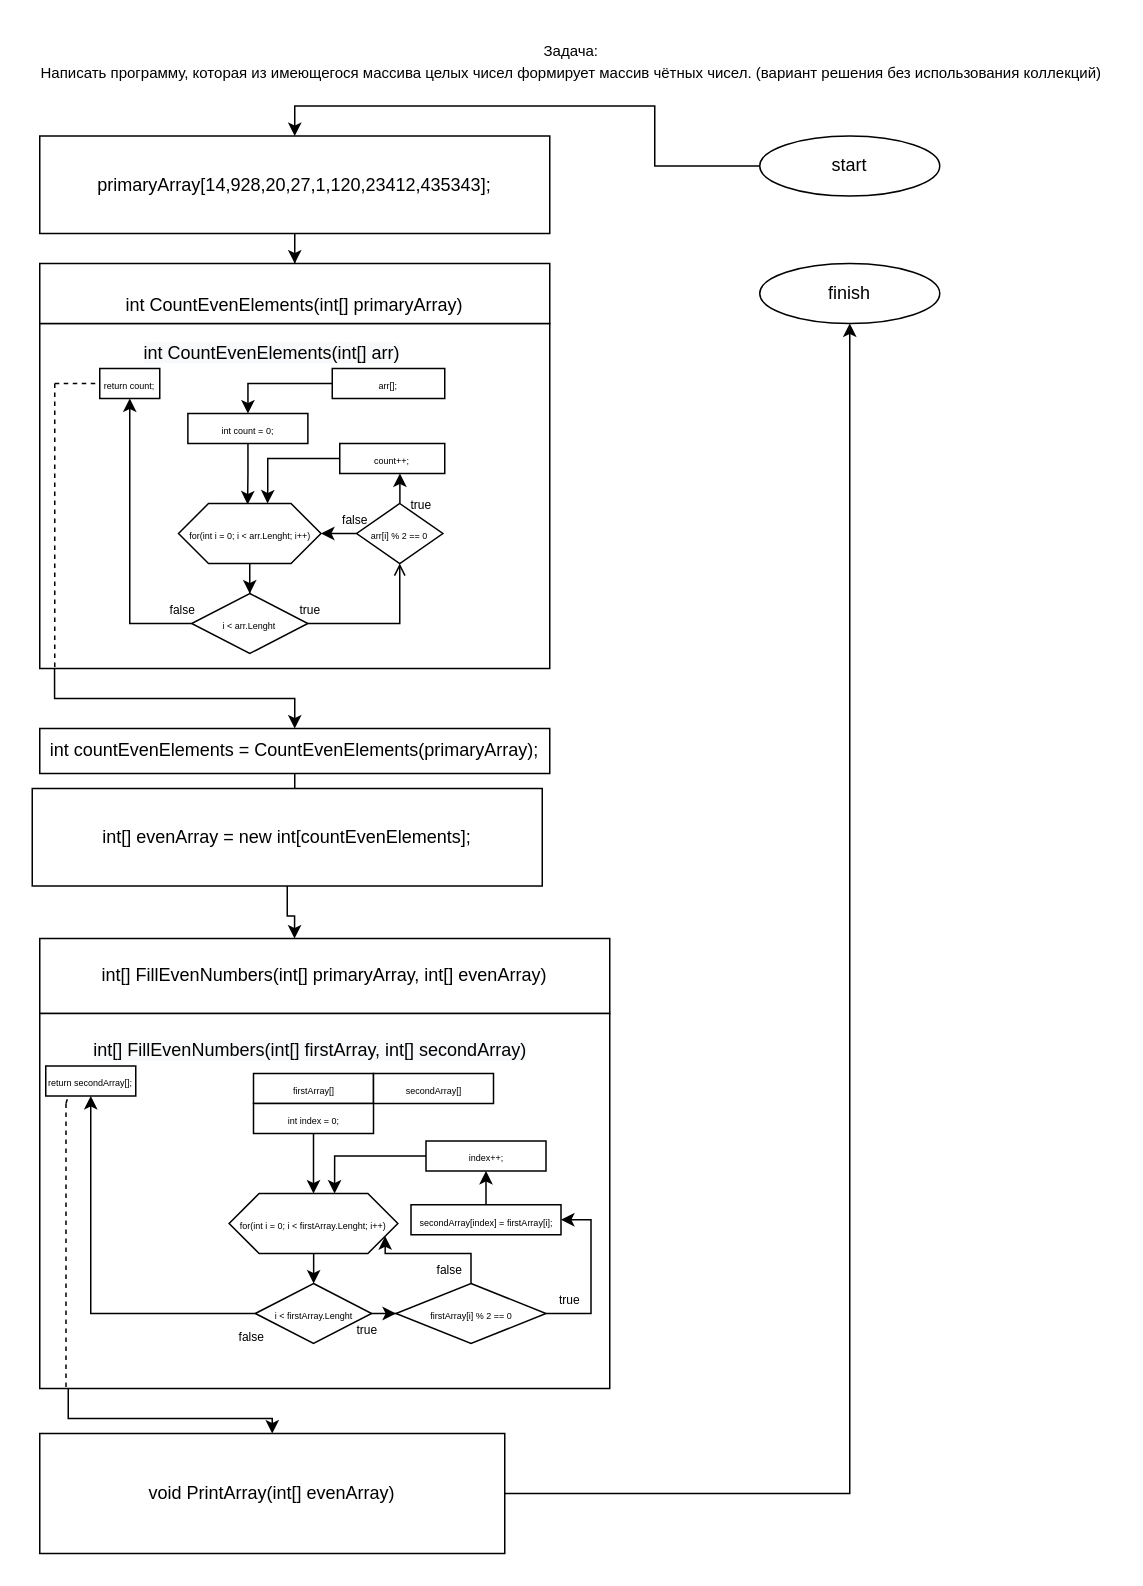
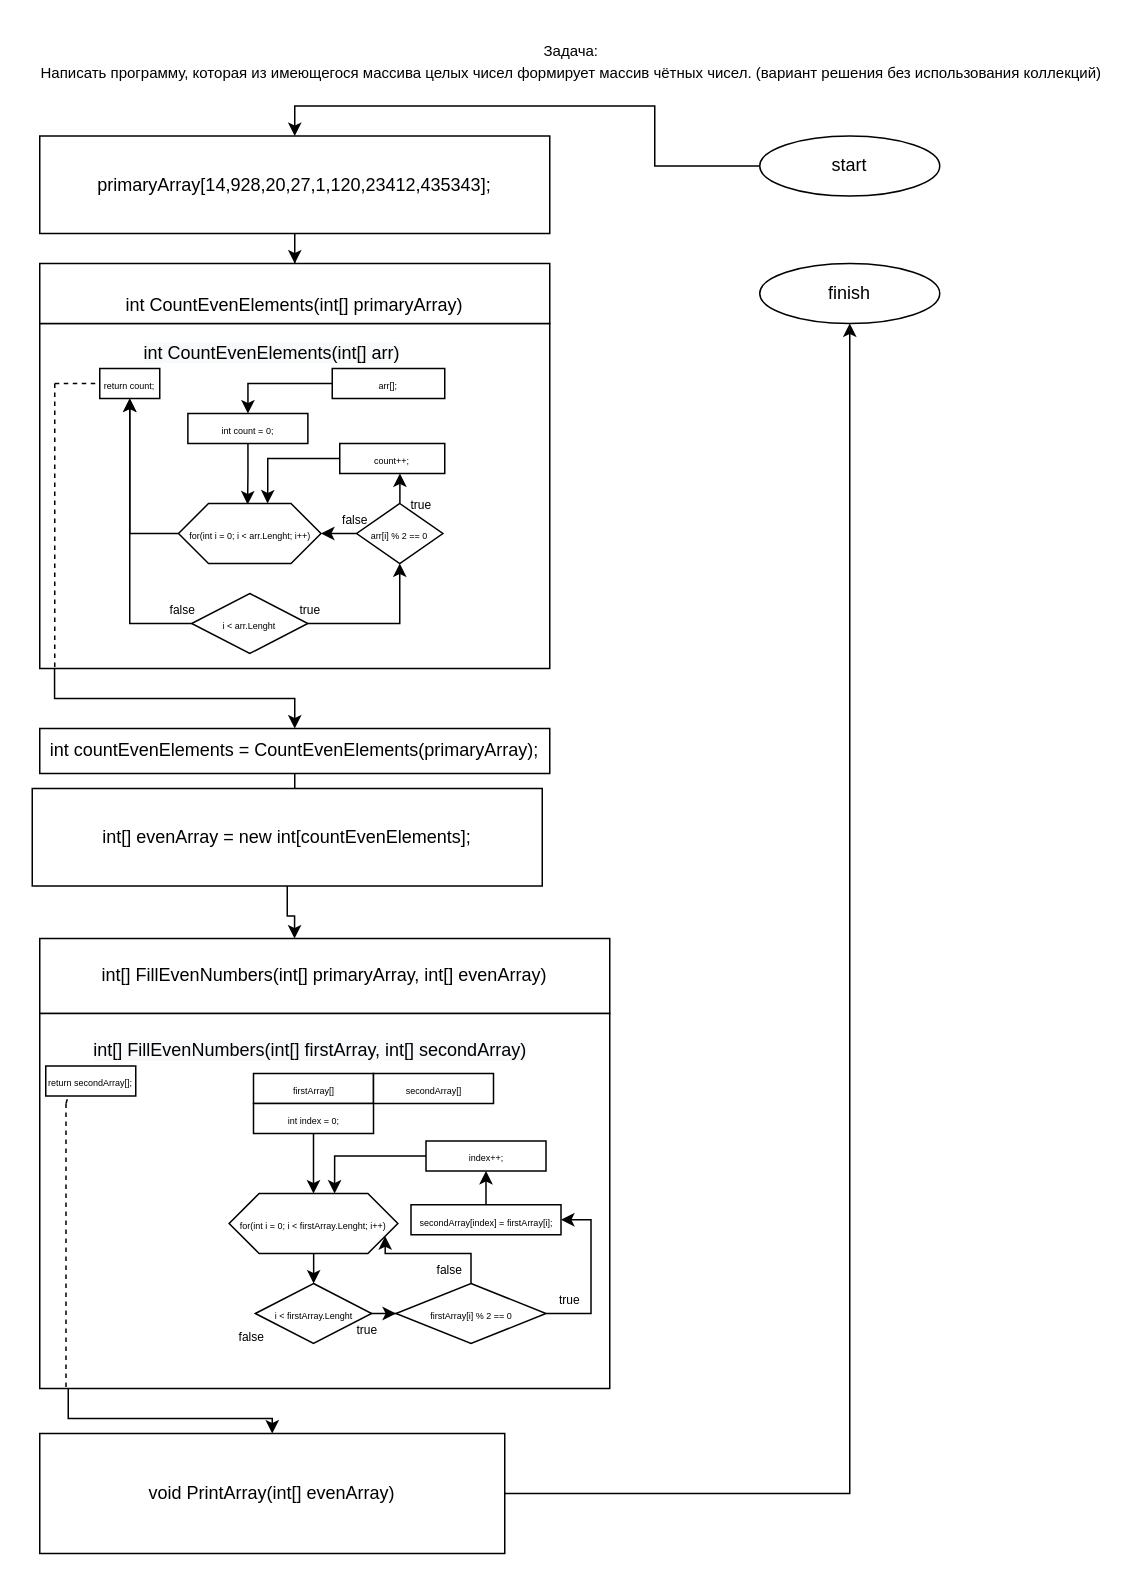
edge "i < arr.Lenght" -> "arr[i] % 2 == 0": arrowhead open -> classic
edge "for(int i = 0; i < arr.Lenght; i++)" -> "i < arr.Lenght": now "for(int i = 0; i < arr.Lenght; i++)" -> "return count;"
edge "i < firstArray.Lenght" -> "return secondArray[];": removed
